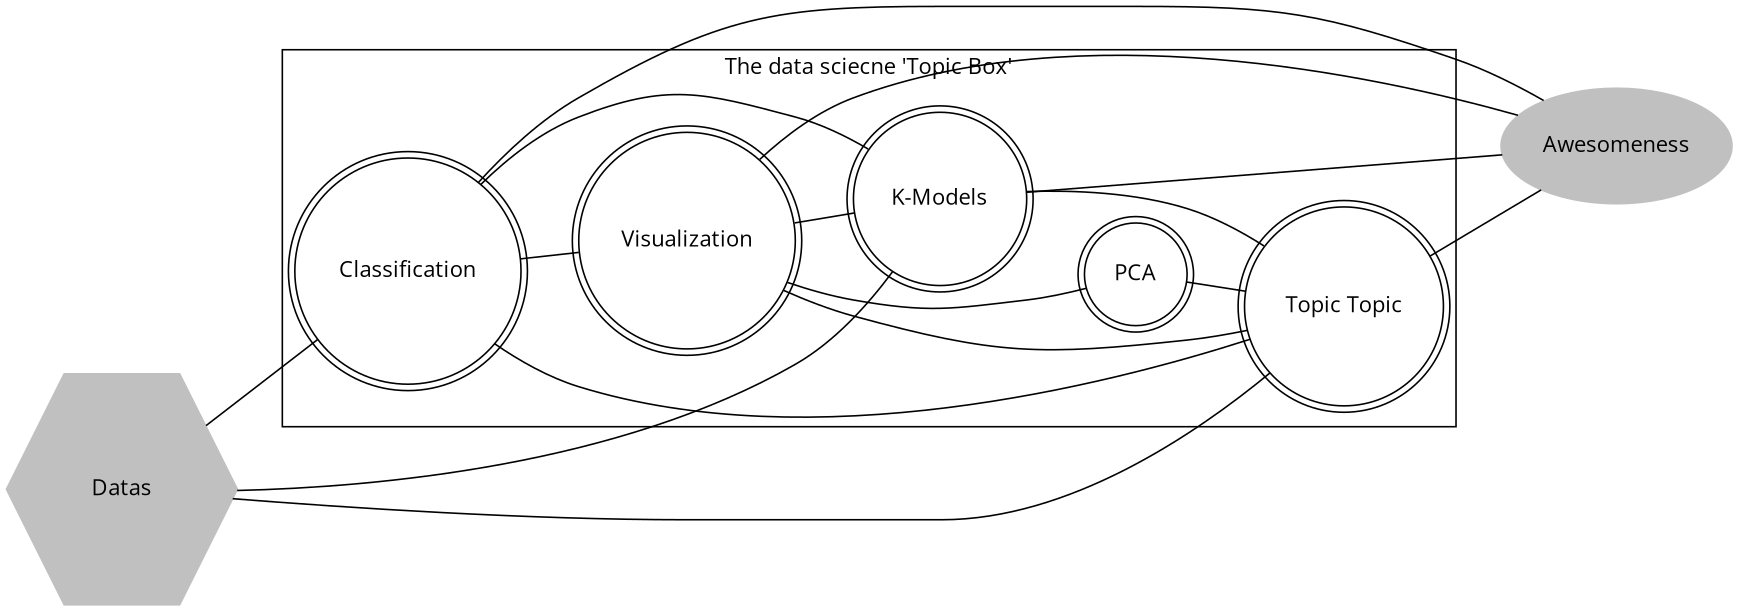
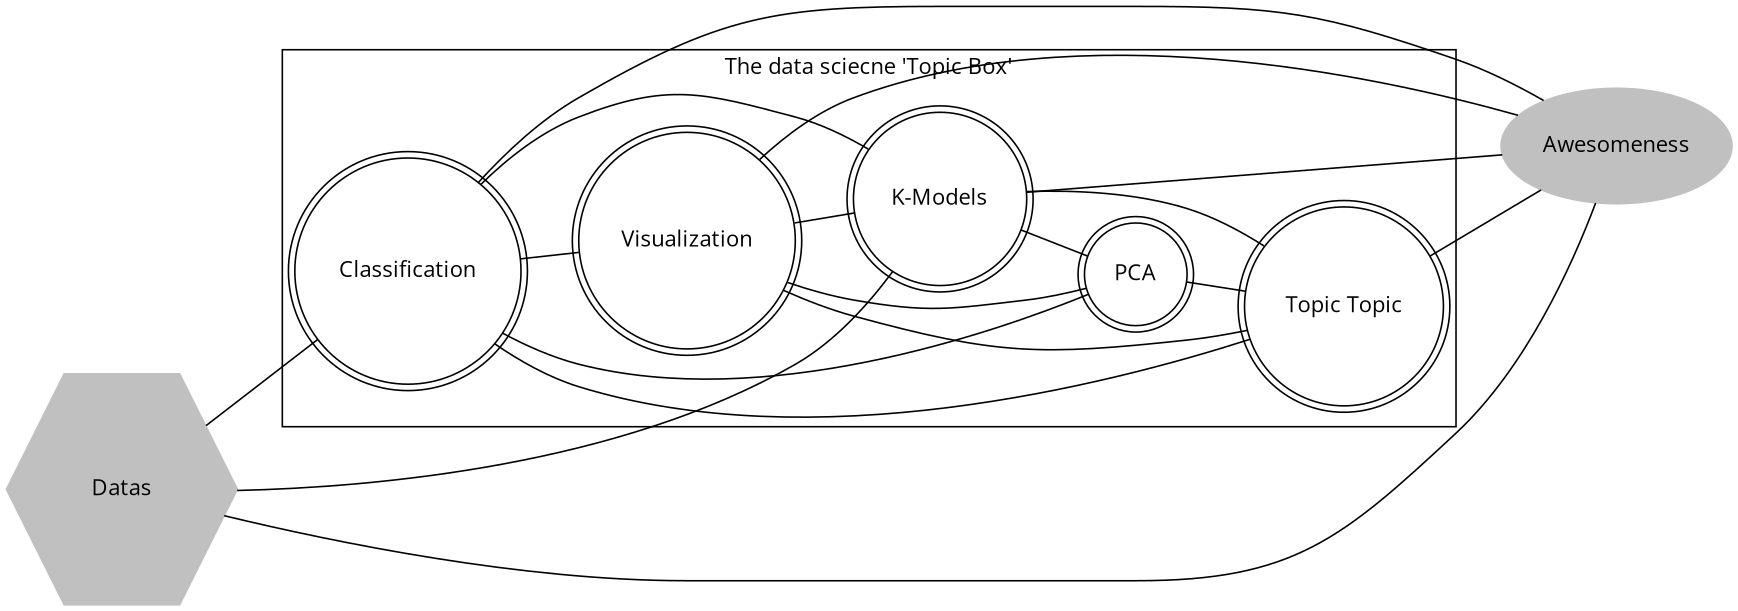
edge "K-Models" -- "PCA": added
edge "Classification" -- "PCA": added
edge "Topic Topic" -- "Datas": now "Awesomeness" -- "Datas"
